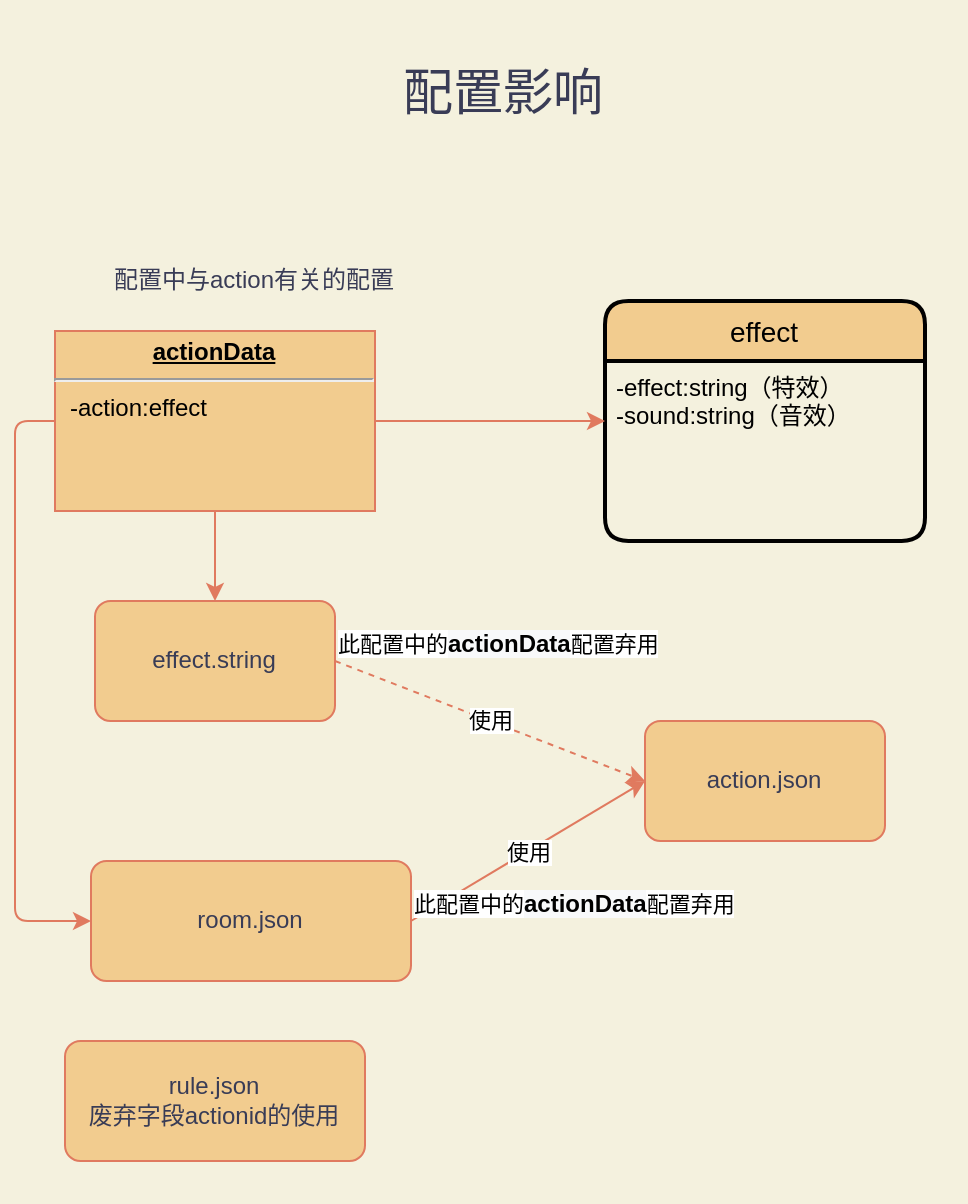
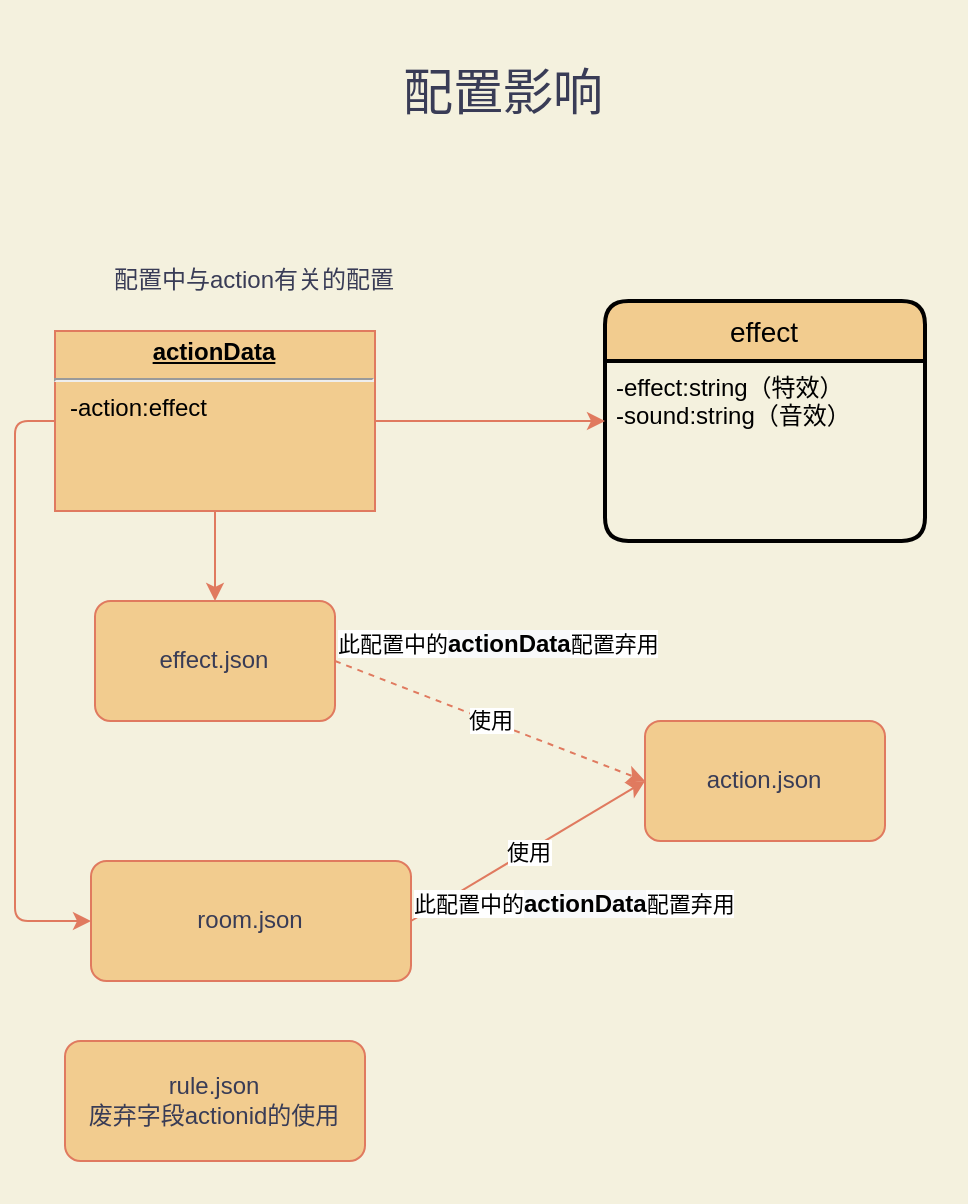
node "effect.string": label "effect.string" -> "effect.json"
